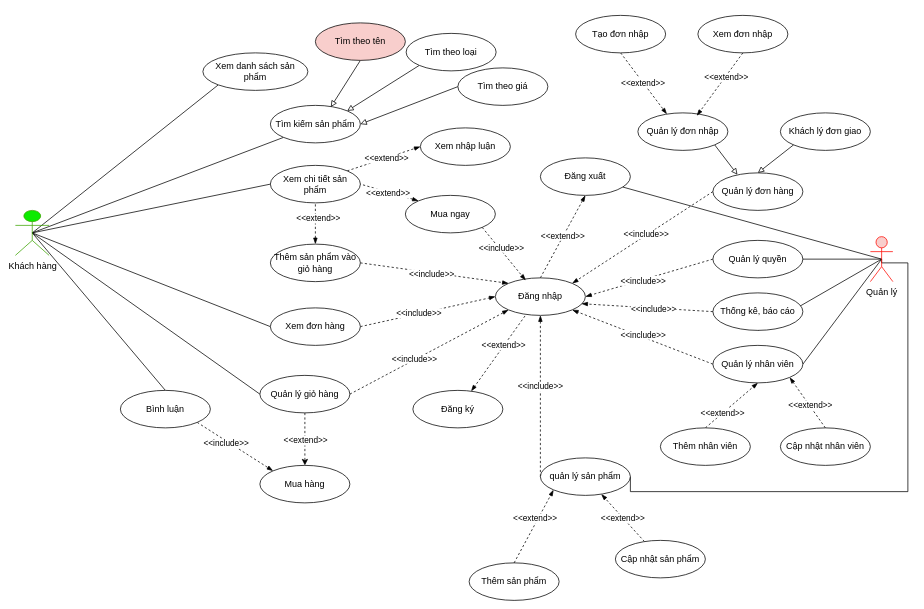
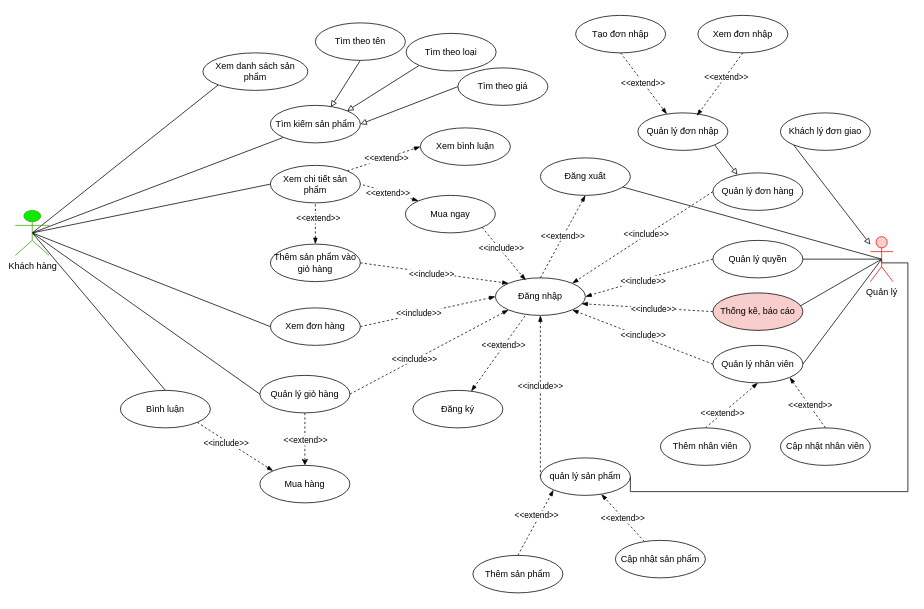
node "Tìm theo tên": fillcolor #f8cecc -> #ffffff
node "Xem nhập luận": label "Xem nhập luận" -> "Xem bình luận"
edge "Khách lý đơn giao" -> "Quản lý đơn hàng": now "Khách lý đơn giao" -> "Quản lý"
node "Thống kê, báo cáo": fillcolor #ffffff -> #f8cecc
node "Thêm sản phẩm": moved (514, 582) -> (518, 574)
